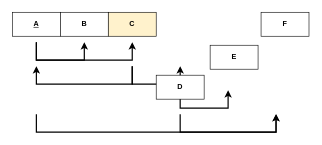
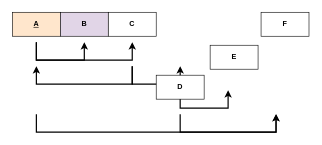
node "A": fillcolor #ffffff -> #ffe6cc
node "B": fillcolor #ffffff -> #e1d5e7
node "C": fillcolor #fff2cc -> #ffffff
